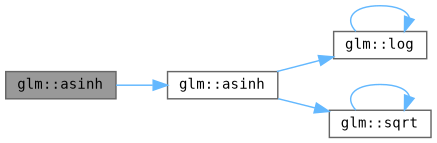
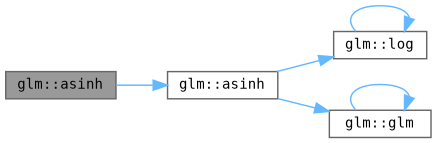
node "glm::sqrt": label "glm::sqrt" -> "glm::glm"
